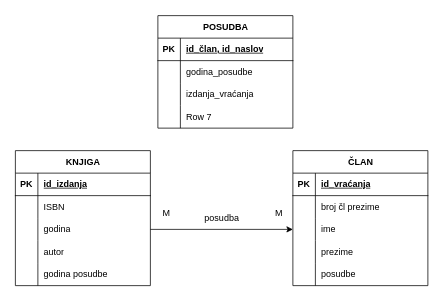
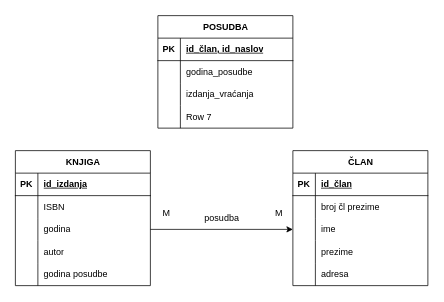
node "id_vraćanja": label "id_vraćanja" -> "id_član"
node "posudbe": label "posudbe" -> "adresa"
